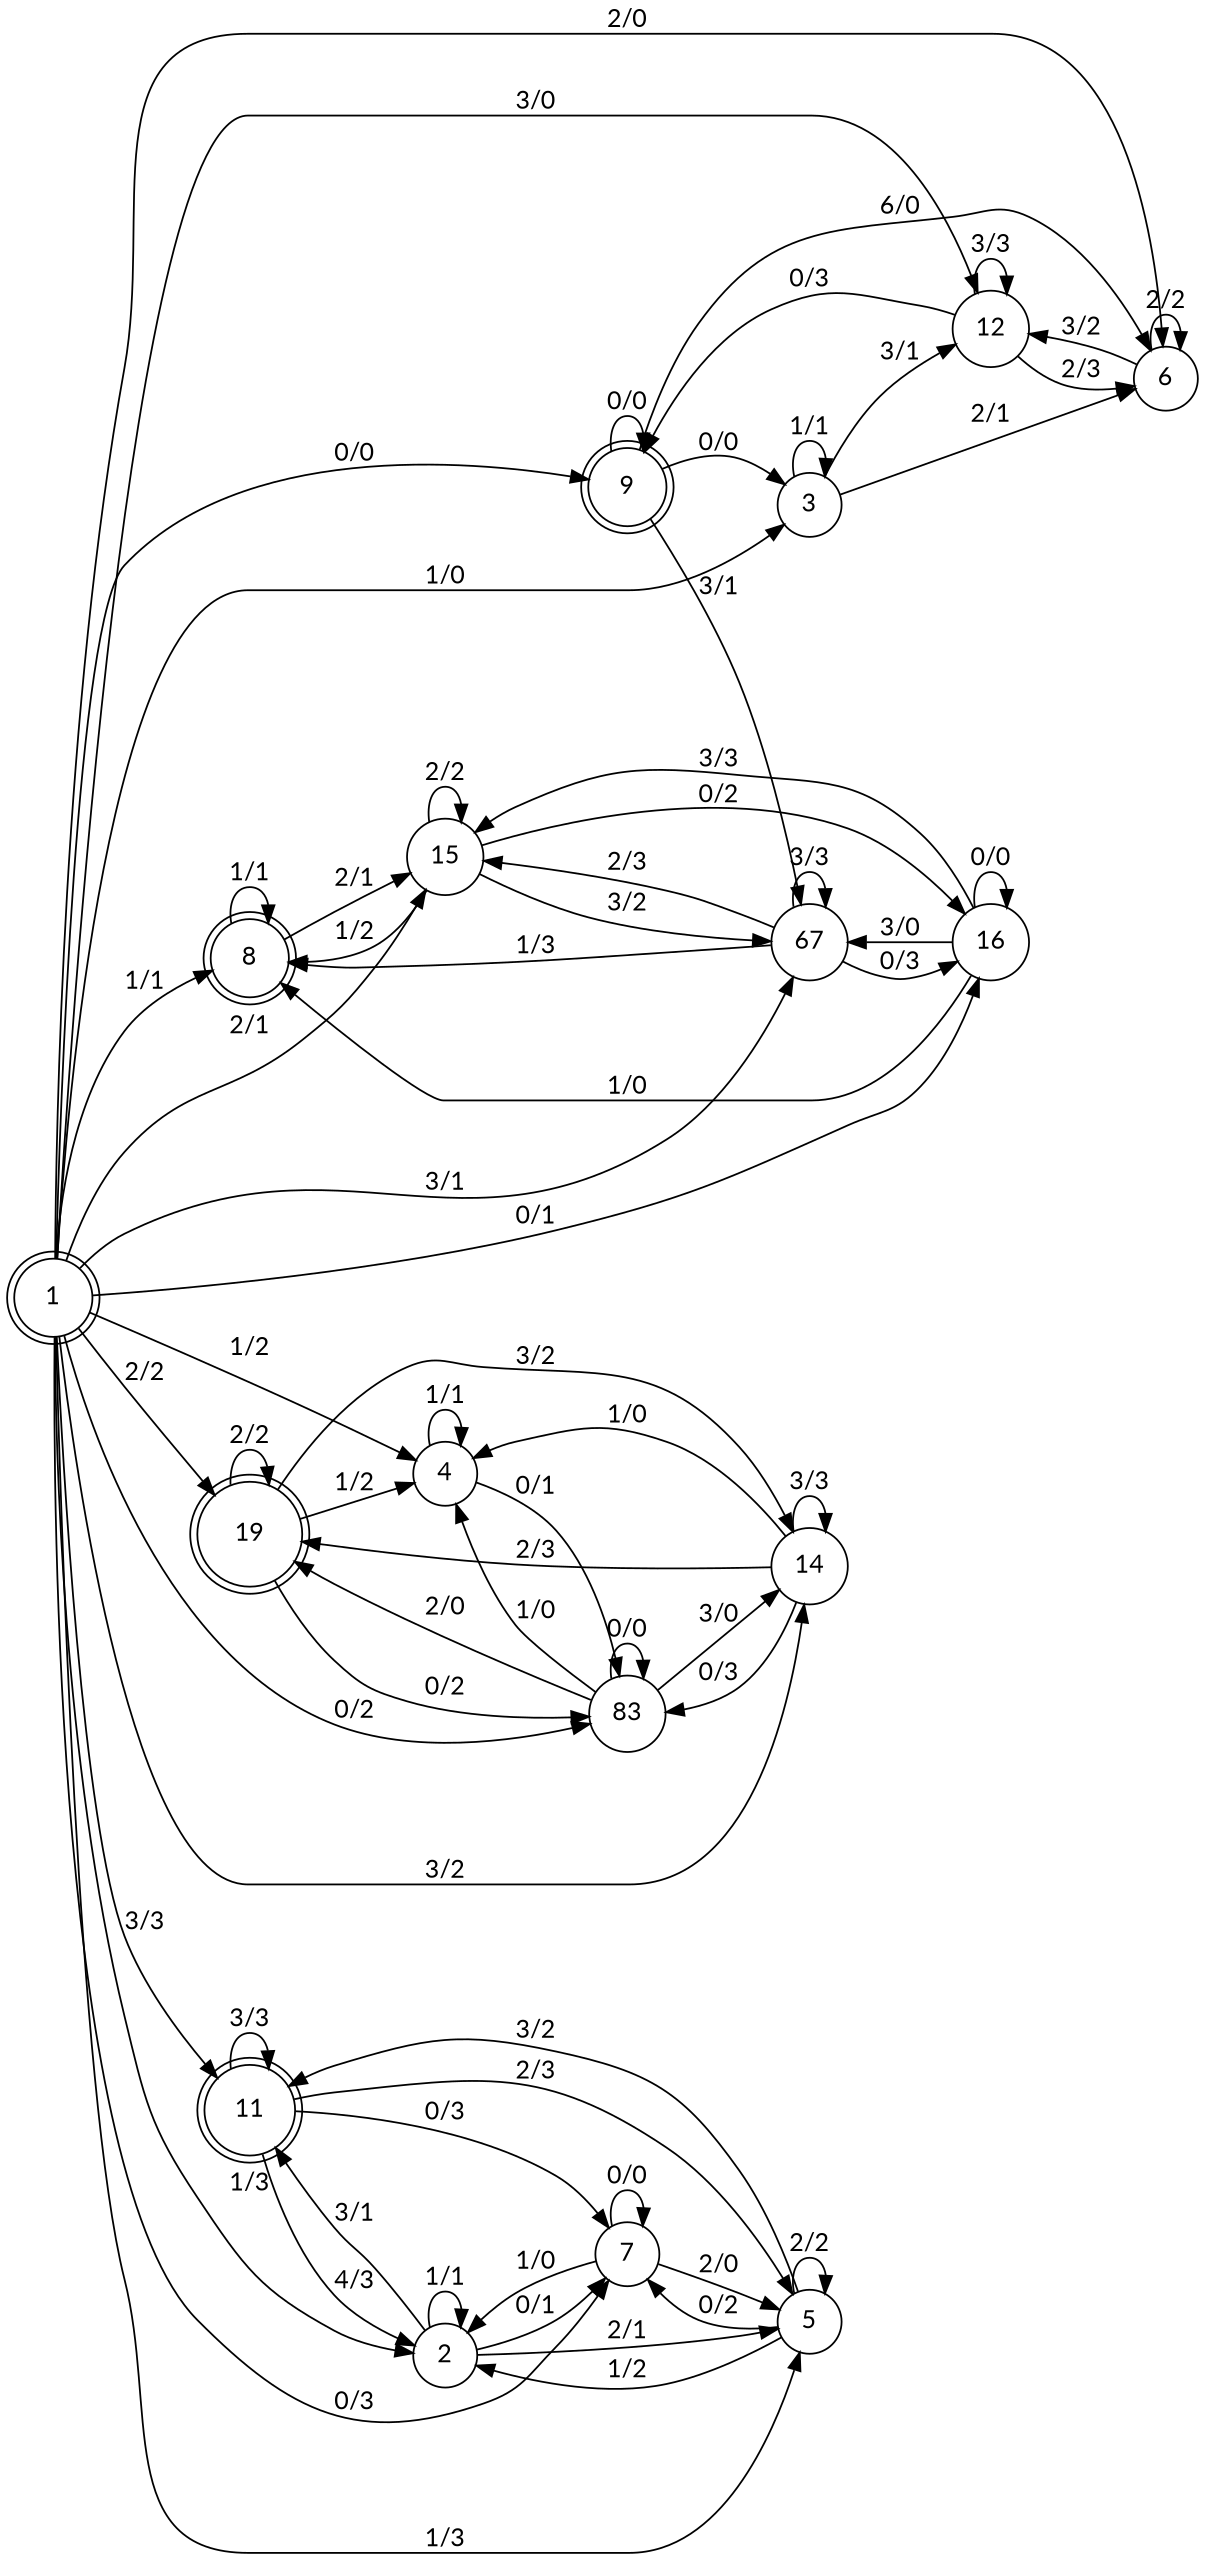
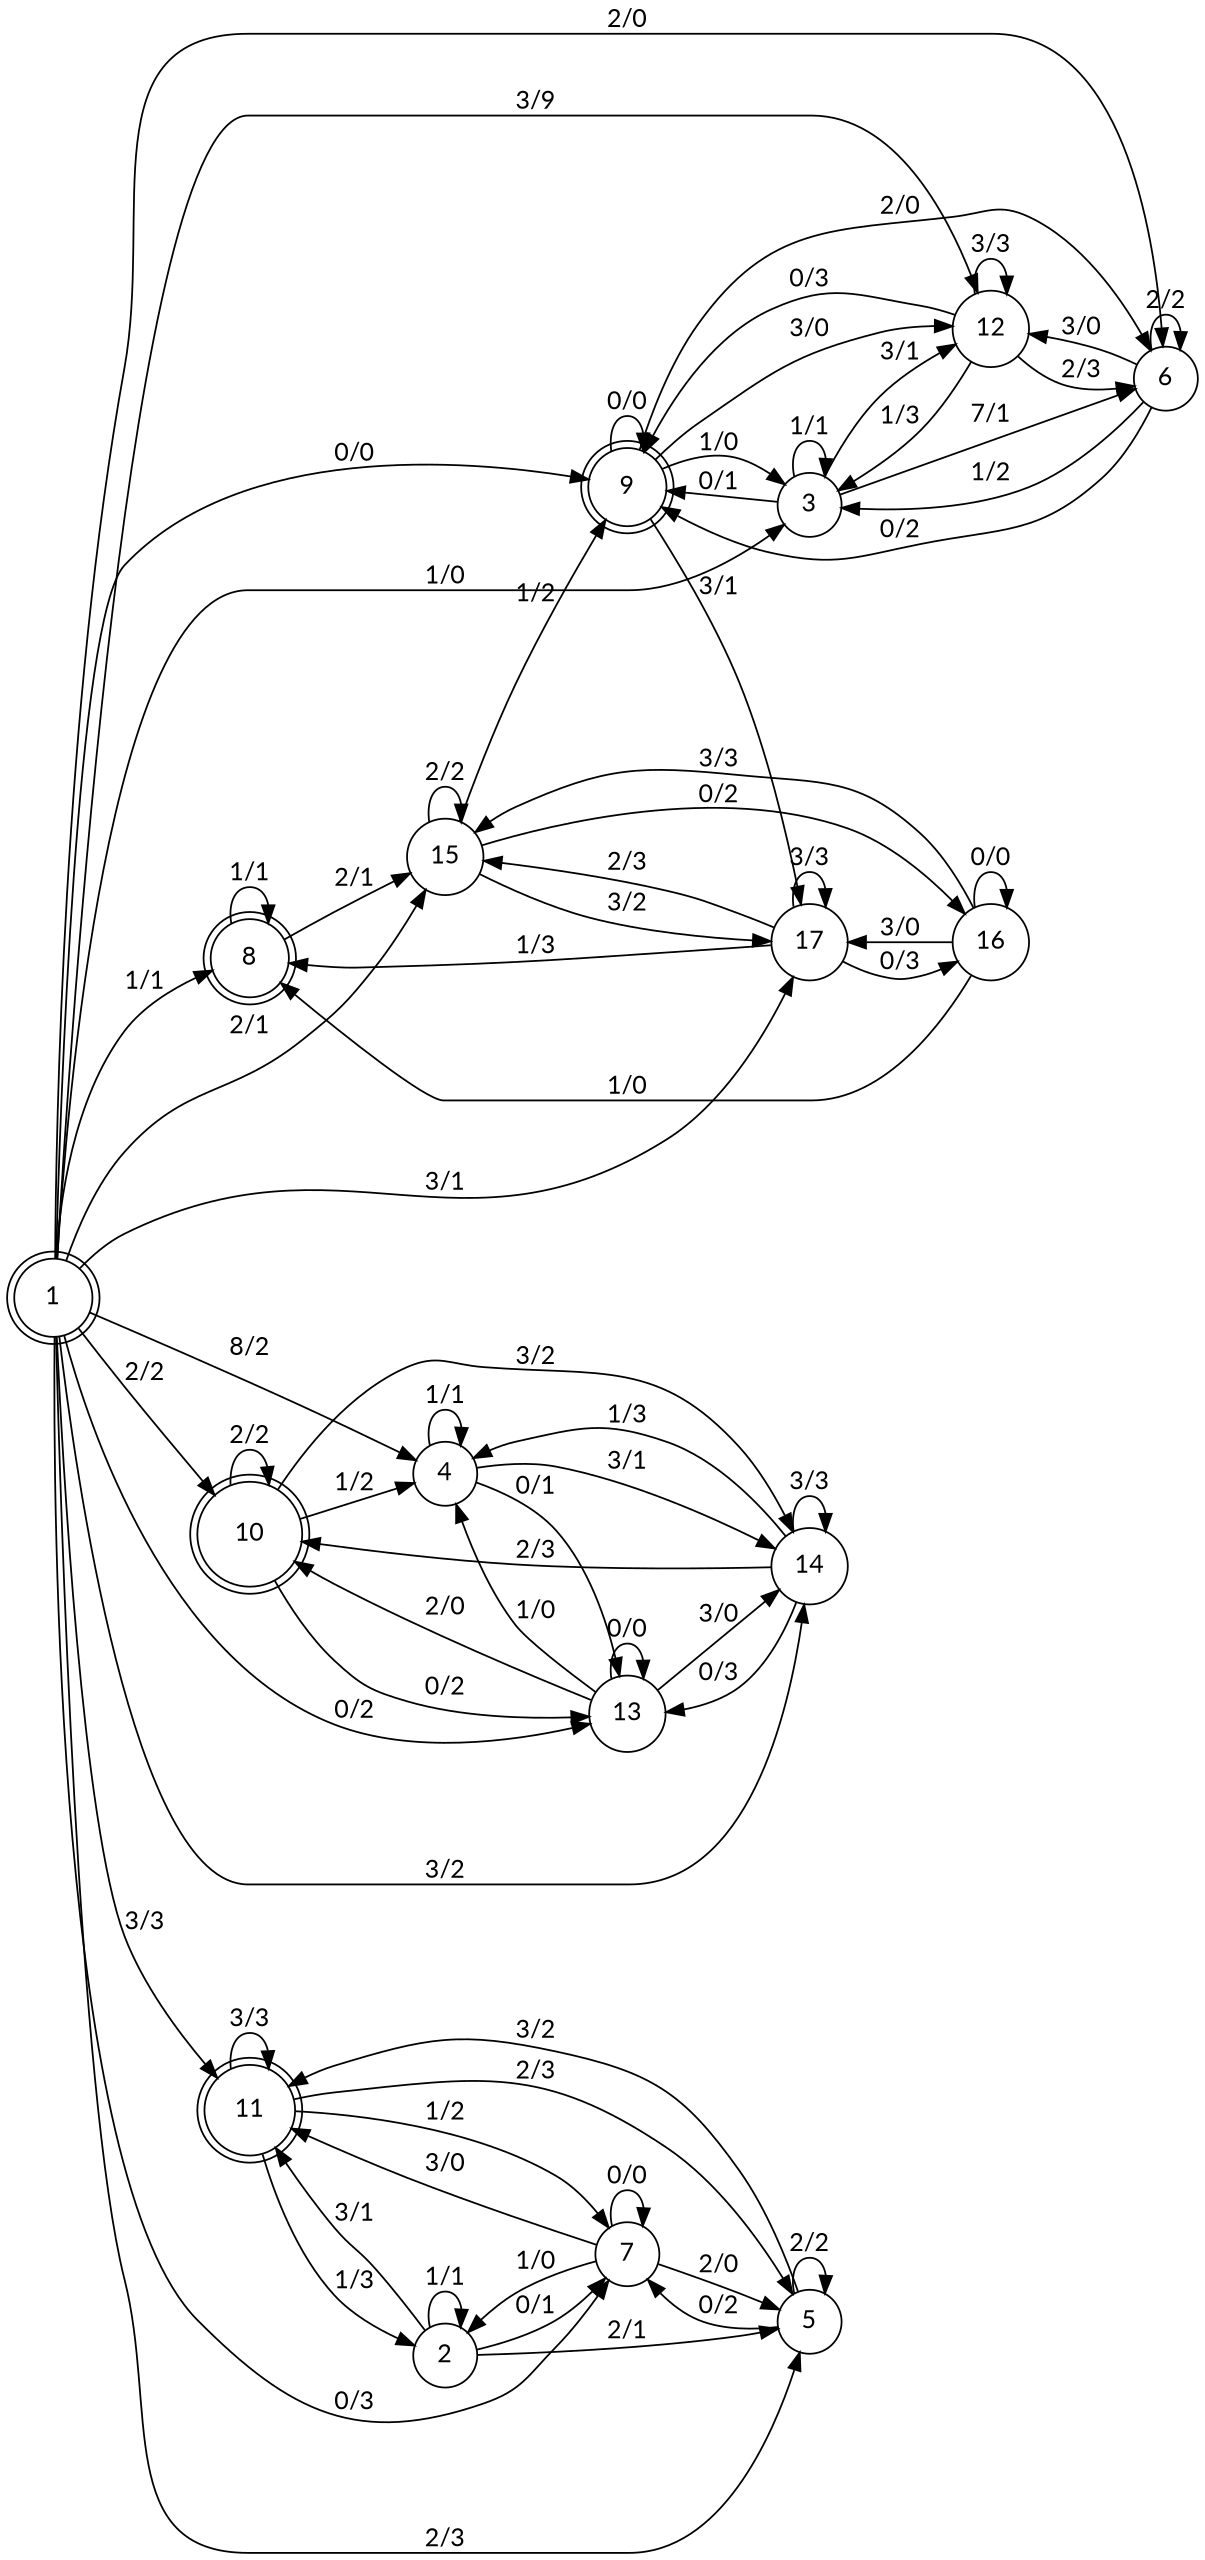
edge "1" -> "12": label "3/0" -> "3/9"
edge "9" -> "6": label "6/0" -> "2/0"
edge "6" -> "12": label "3/2" -> "3/0"
edge "9" -> "12": added, label "3/0"
edge "3" -> "6": label "2/1" -> "7/1"
edge "12" -> "3": added, label "1/3"
edge "9" -> "3": label "0/0" -> "1/0"
edge "6" -> "3": added, label "1/2"
edge "3" -> "9": added, label "0/1"
edge "6" -> "9": added, label "0/2"
node "67": label "67" -> "17"
edge "15" -> "8": now "15" -> "9"
edge "1" -> "16": removed, label "0/1"
edge "1" -> "4": label "1/2" -> "8/2"
edge "14" -> "4": label "1/0" -> "1/3"
edge "4" -> "14": added, label "3/1"
node "19": label "19" -> "10"
node "83": label "83" -> "13"
edge "1" -> "2": removed, label "1/3"
edge "11" -> "7": label "0/3" -> "1/2"
edge "7" -> "11": added, label "3/0"
edge "11" -> "2": label "4/3" -> "1/3"
edge "5" -> "2": removed, label "1/2"
edge "1" -> "5": label "1/3" -> "2/3"
